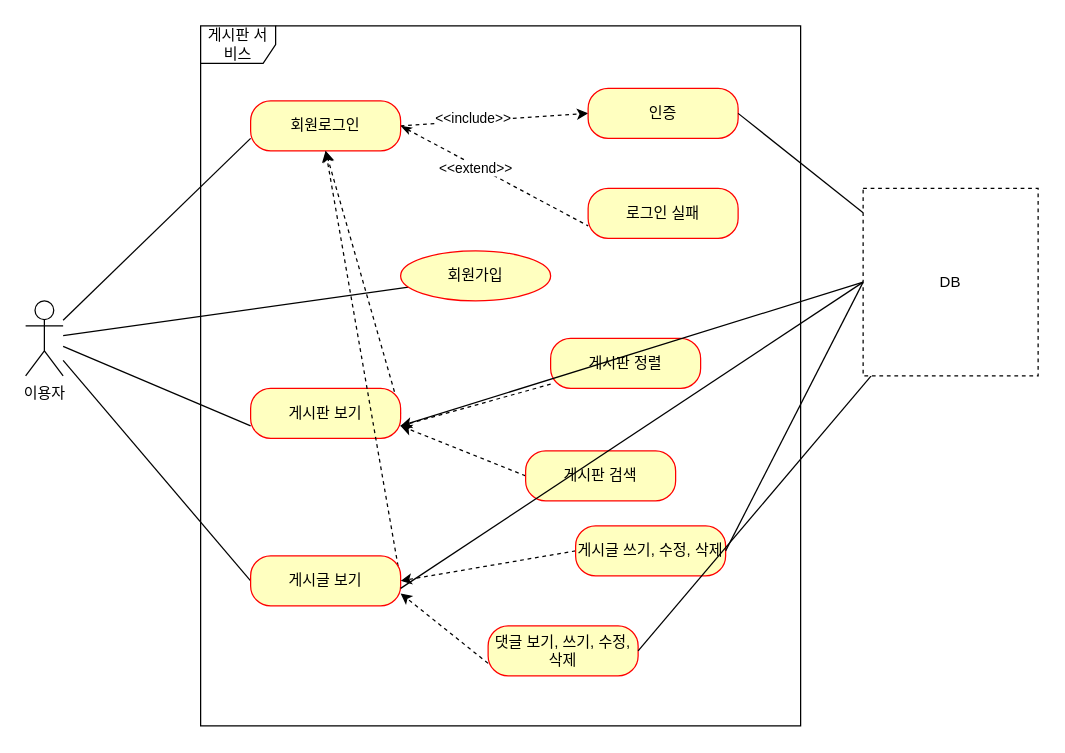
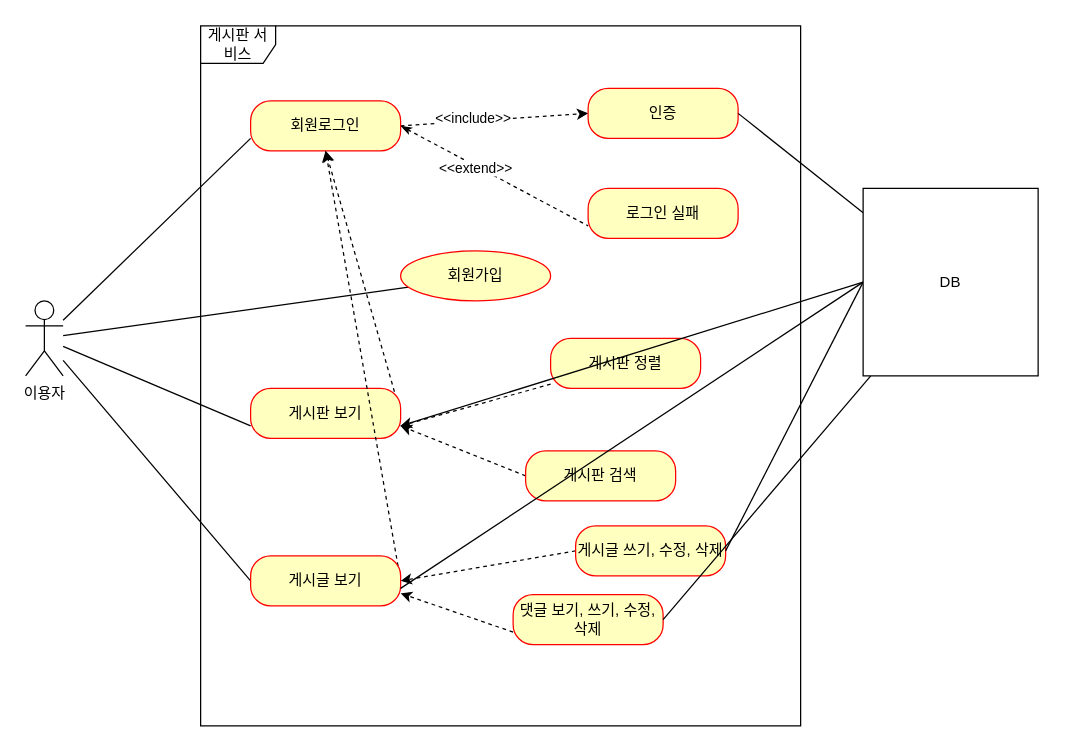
node "DB": style dashed -> solid
node "댓글 보기, 쓰기, 수정, 삭제": moved (563, 651) -> (588, 619)
